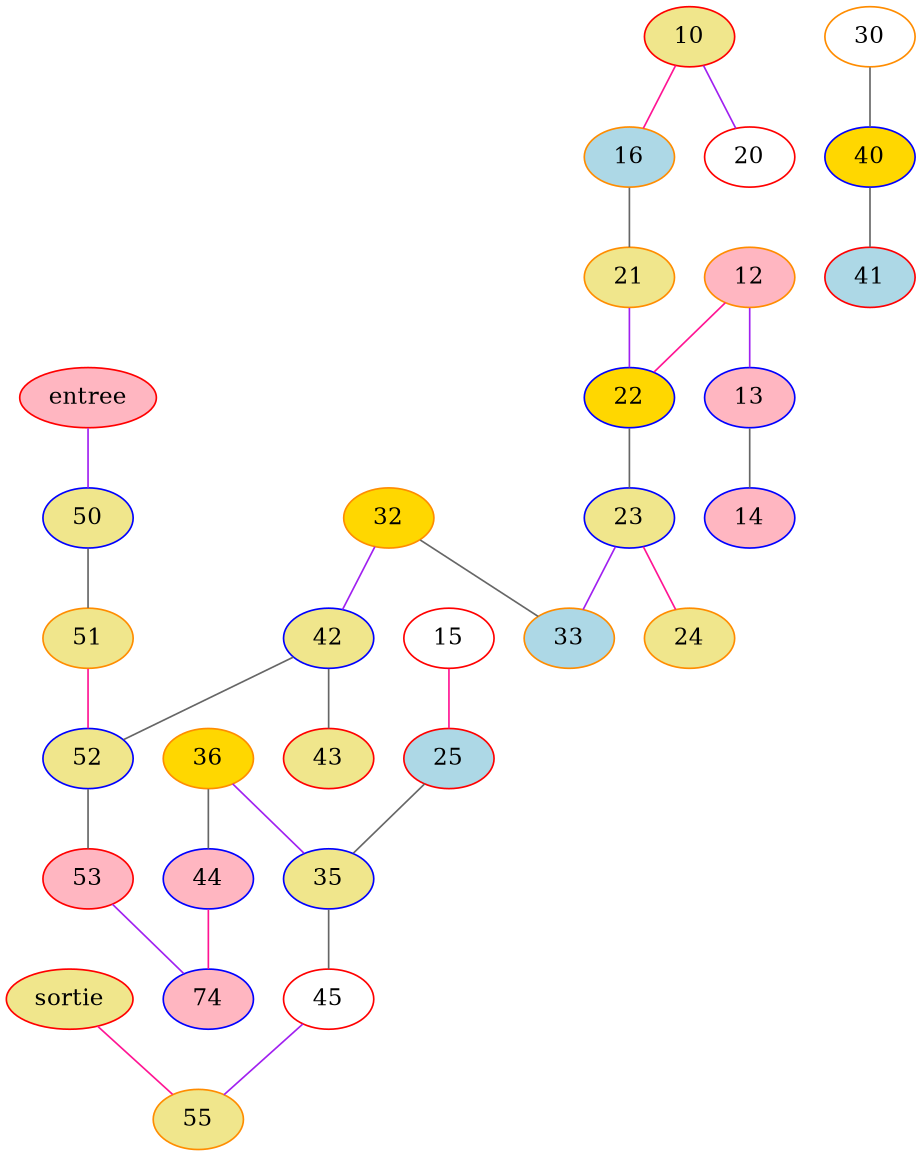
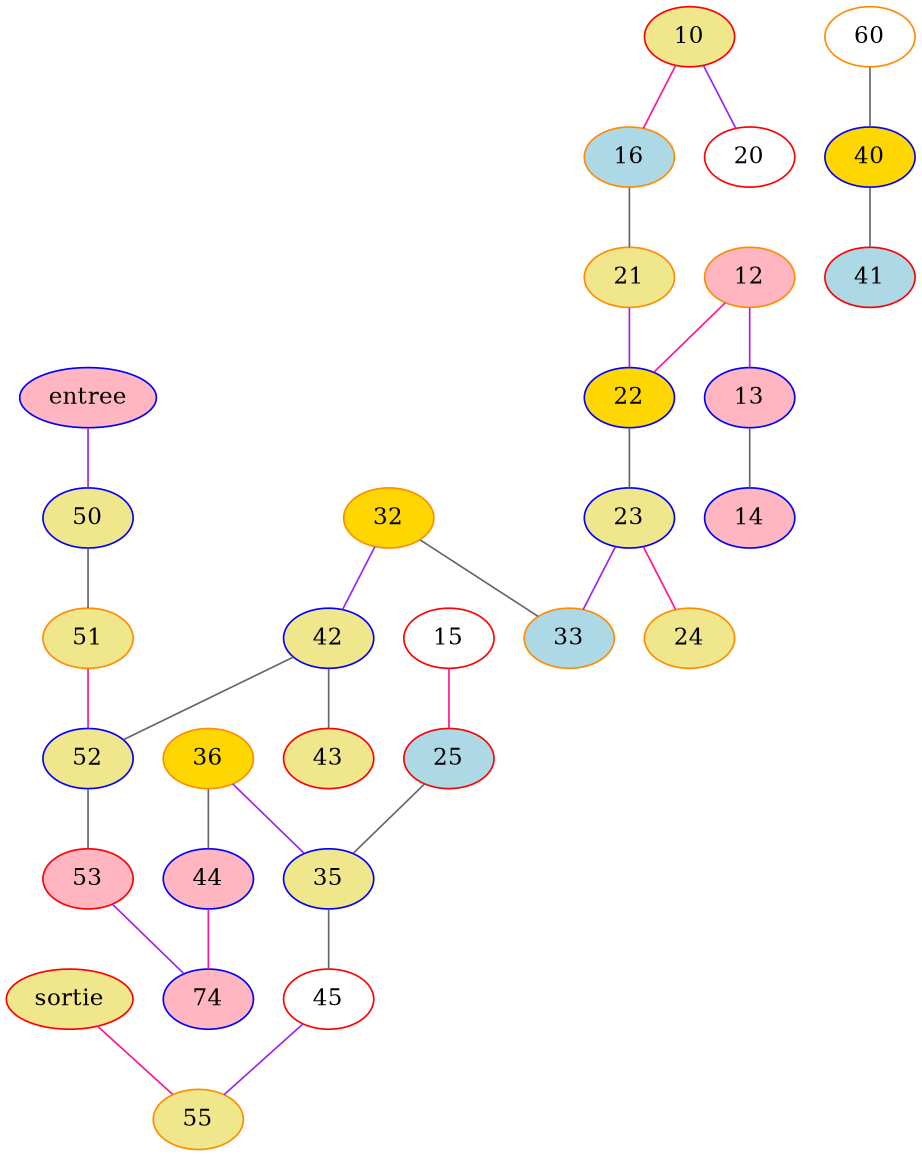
node "30": label "30" -> "60"
node "entree": color red -> blue
